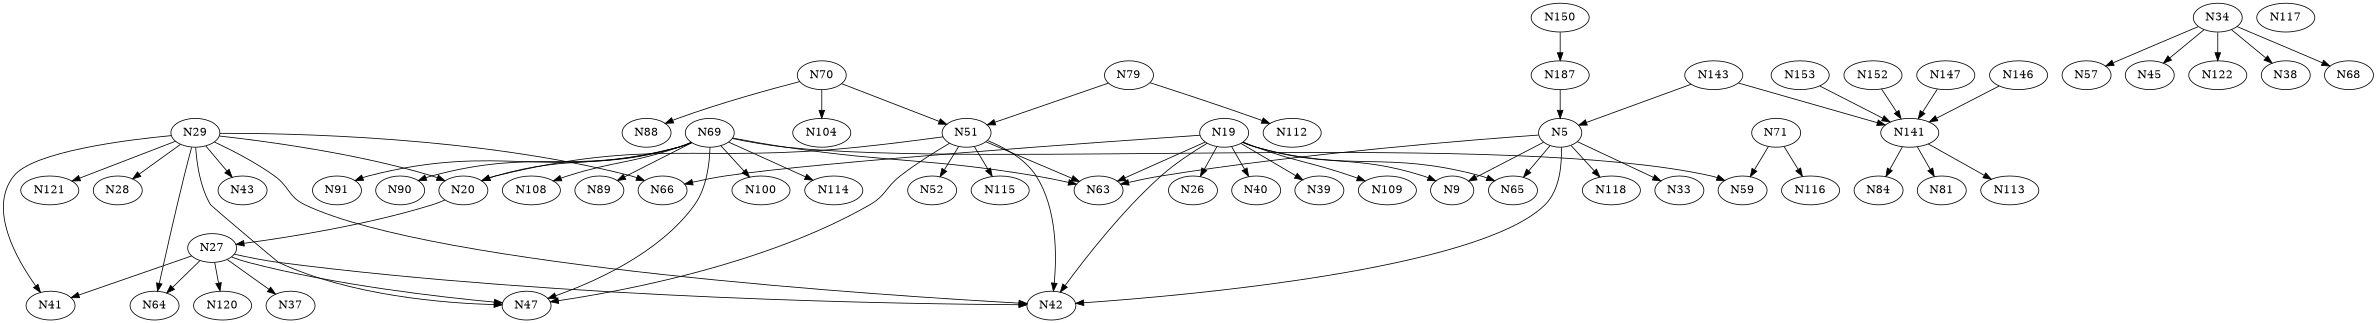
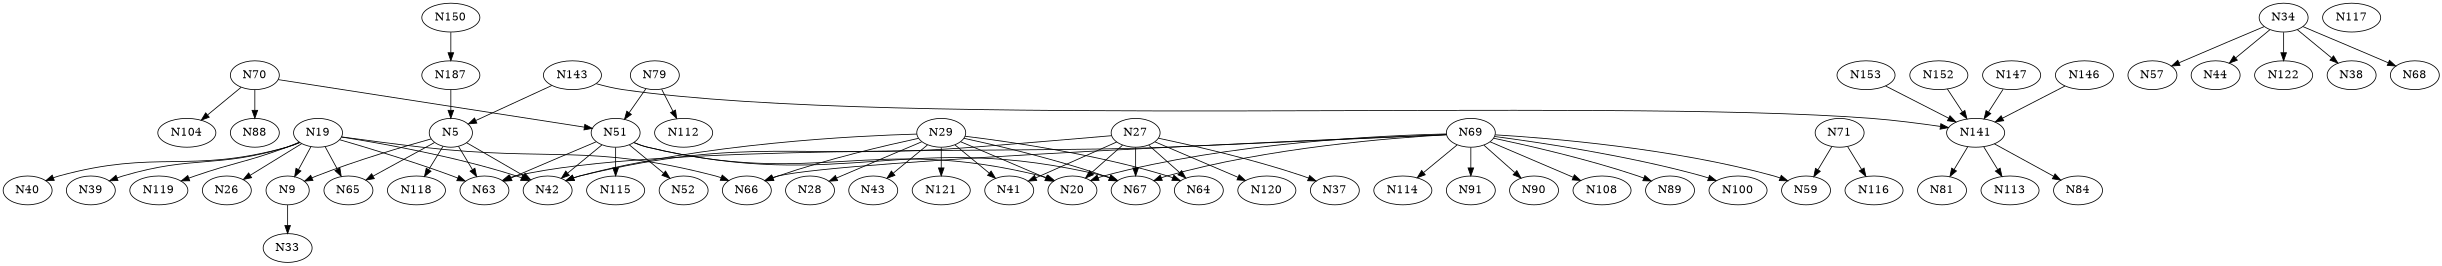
node "N45": label "N45" -> "N44"
edge "N69" -> "N66": added
edge "N5" -> "N33": now "N9" -> "N33"
node "N109": label "N109" -> "N119"
edge "N20" -> "N27": reversed
node "N47": label "N47" -> "N67"
